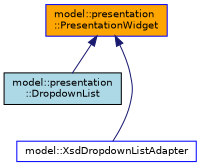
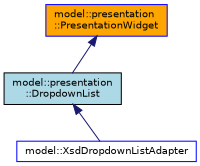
edge "model::XsdDropdownListAdapter" -> "model::presentation ::PresentationWidget": now "model::XsdDropdownListAdapter" -> "model::presentation ::DropdownList"
